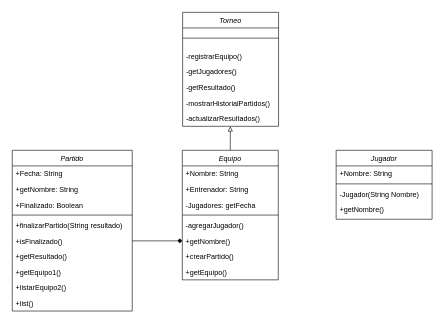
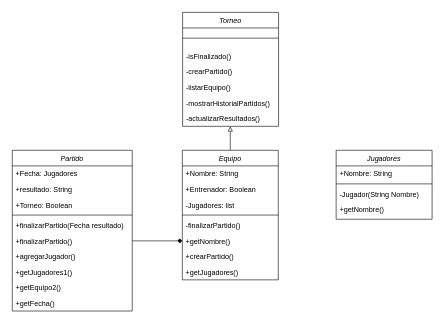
node "-registrarEquipo()": label "-registrarEquipo()" -> "-isFinalizado()"
node "-getJugadores()": label "-getJugadores()" -> "-crearPartido()"
node "-getResultado()": label "-getResultado()" -> "-listarEquipo()"
node "Jugador": label "Jugador" -> "Jugadores"
node "+Fecha: String": label "+Fecha: String" -> "+Fecha: Jugadores"
node "+getNombre: String": label "+getNombre: String" -> "+resultado: String"
node "+Entrenador: String": label "+Entrenador: String" -> "+Entrenador: Boolean"
node "+Finalizado: Boolean": label "+Finalizado: Boolean" -> "+Torneo: Boolean"
node "-Jugadores: getFecha": label "-Jugadores: getFecha" -> "-Jugadores: list"
node "+finalizarPartido(String resultado)": label "+finalizarPartido(String resultado)" -> "+finalizarPartido(Fecha resultado)"
node "-agregarJugador()": label "-agregarJugador()" -> "-finalizarPartido()"
node "+isFinalizado()": label "+isFinalizado()" -> "+finalizarPartido()"
node "+getResultado()": label "+getResultado()" -> "+agregarJugador()"
node "+getEquipo1()": label "+getEquipo1()" -> "+getJugadores1()"
node "+getEquipo()": label "+getEquipo()" -> "+getJugadores()"
node "+listarEquipo2()": label "+listarEquipo2()" -> "+getEquipo2()"
node "+list()": label "+list()" -> "+getFecha()"
